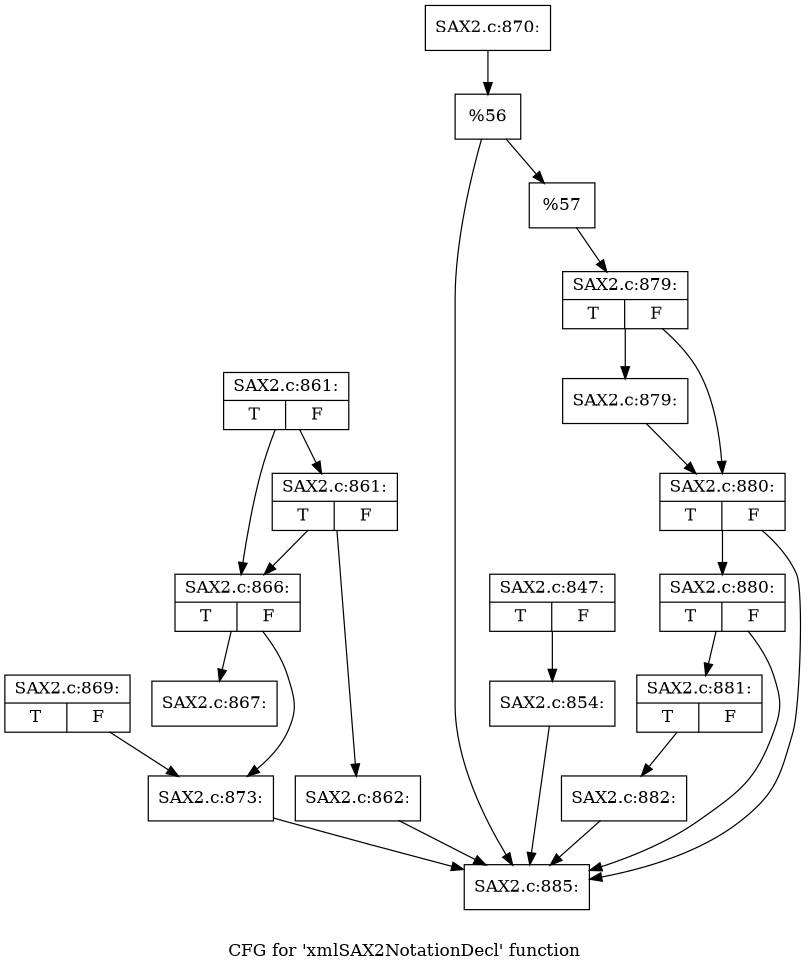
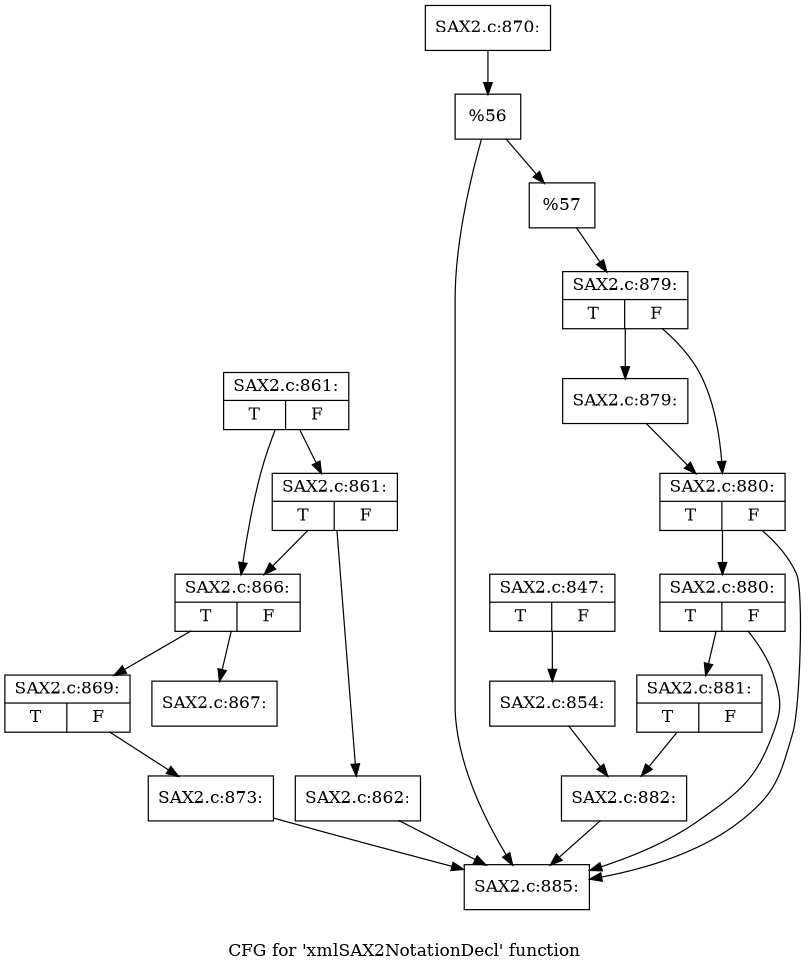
edge "SAX2.c:866:" -> "SAX2.c:873:": now "SAX2.c:866:" -> "SAX2.c:869:"
edge "SAX2.c:854:" -> "SAX2.c:885:": now "SAX2.c:854:" -> "SAX2.c:882:"
